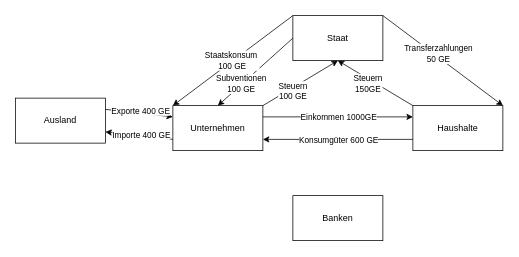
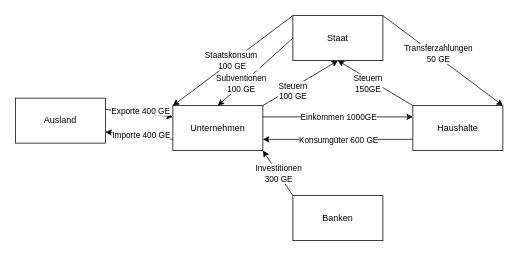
edge "Banken" -> "Unternehmen": added, label "Investitionen 300 GE"
